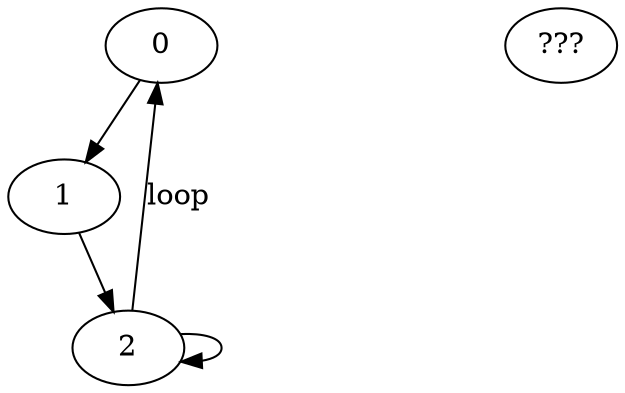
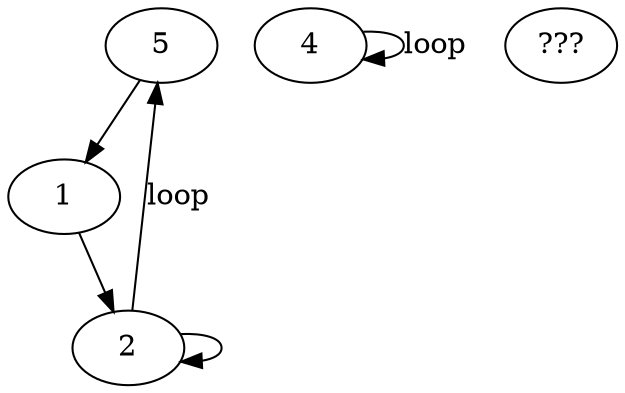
node "0": label "0" -> "5"
node "4": added
